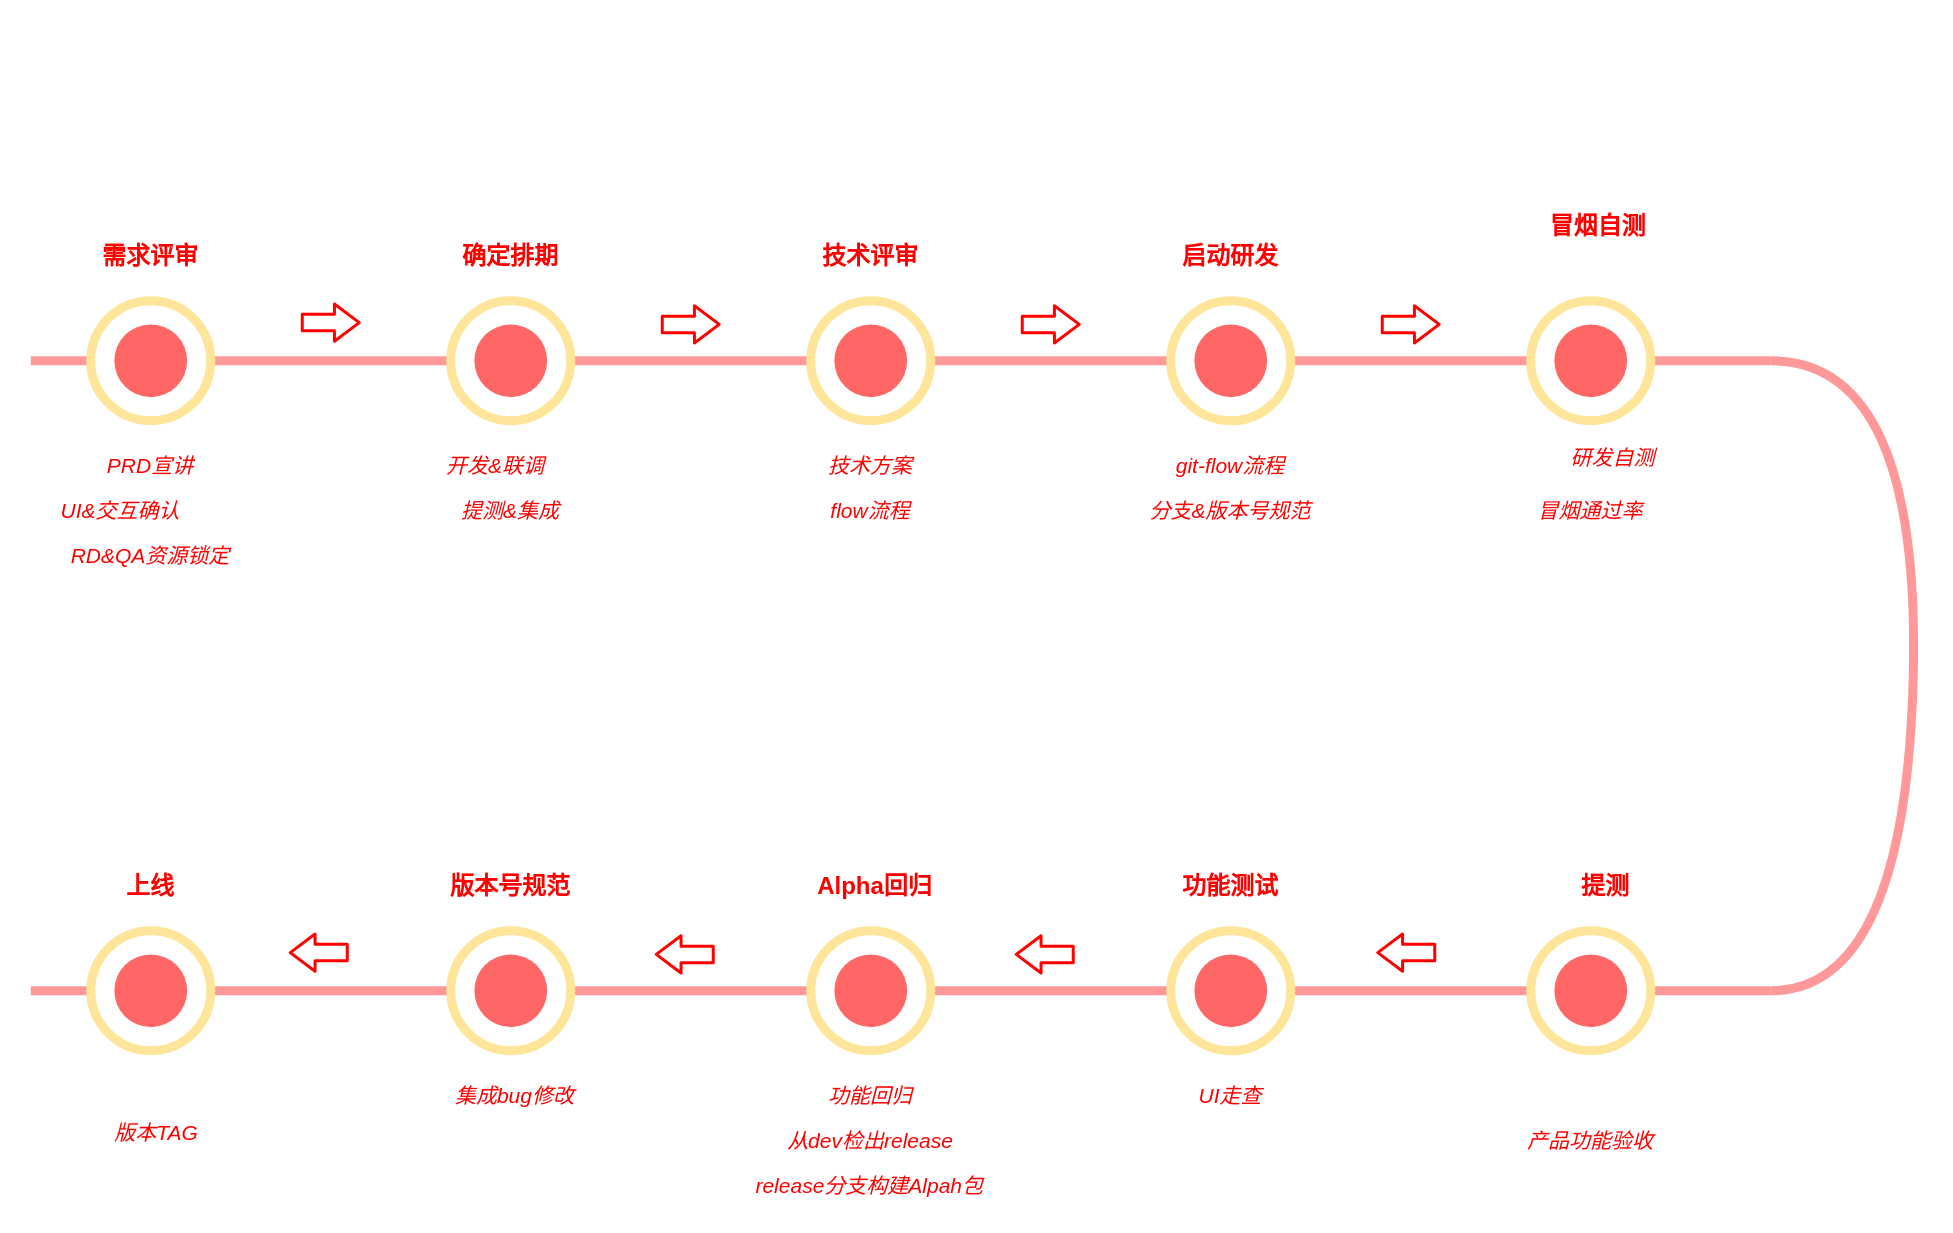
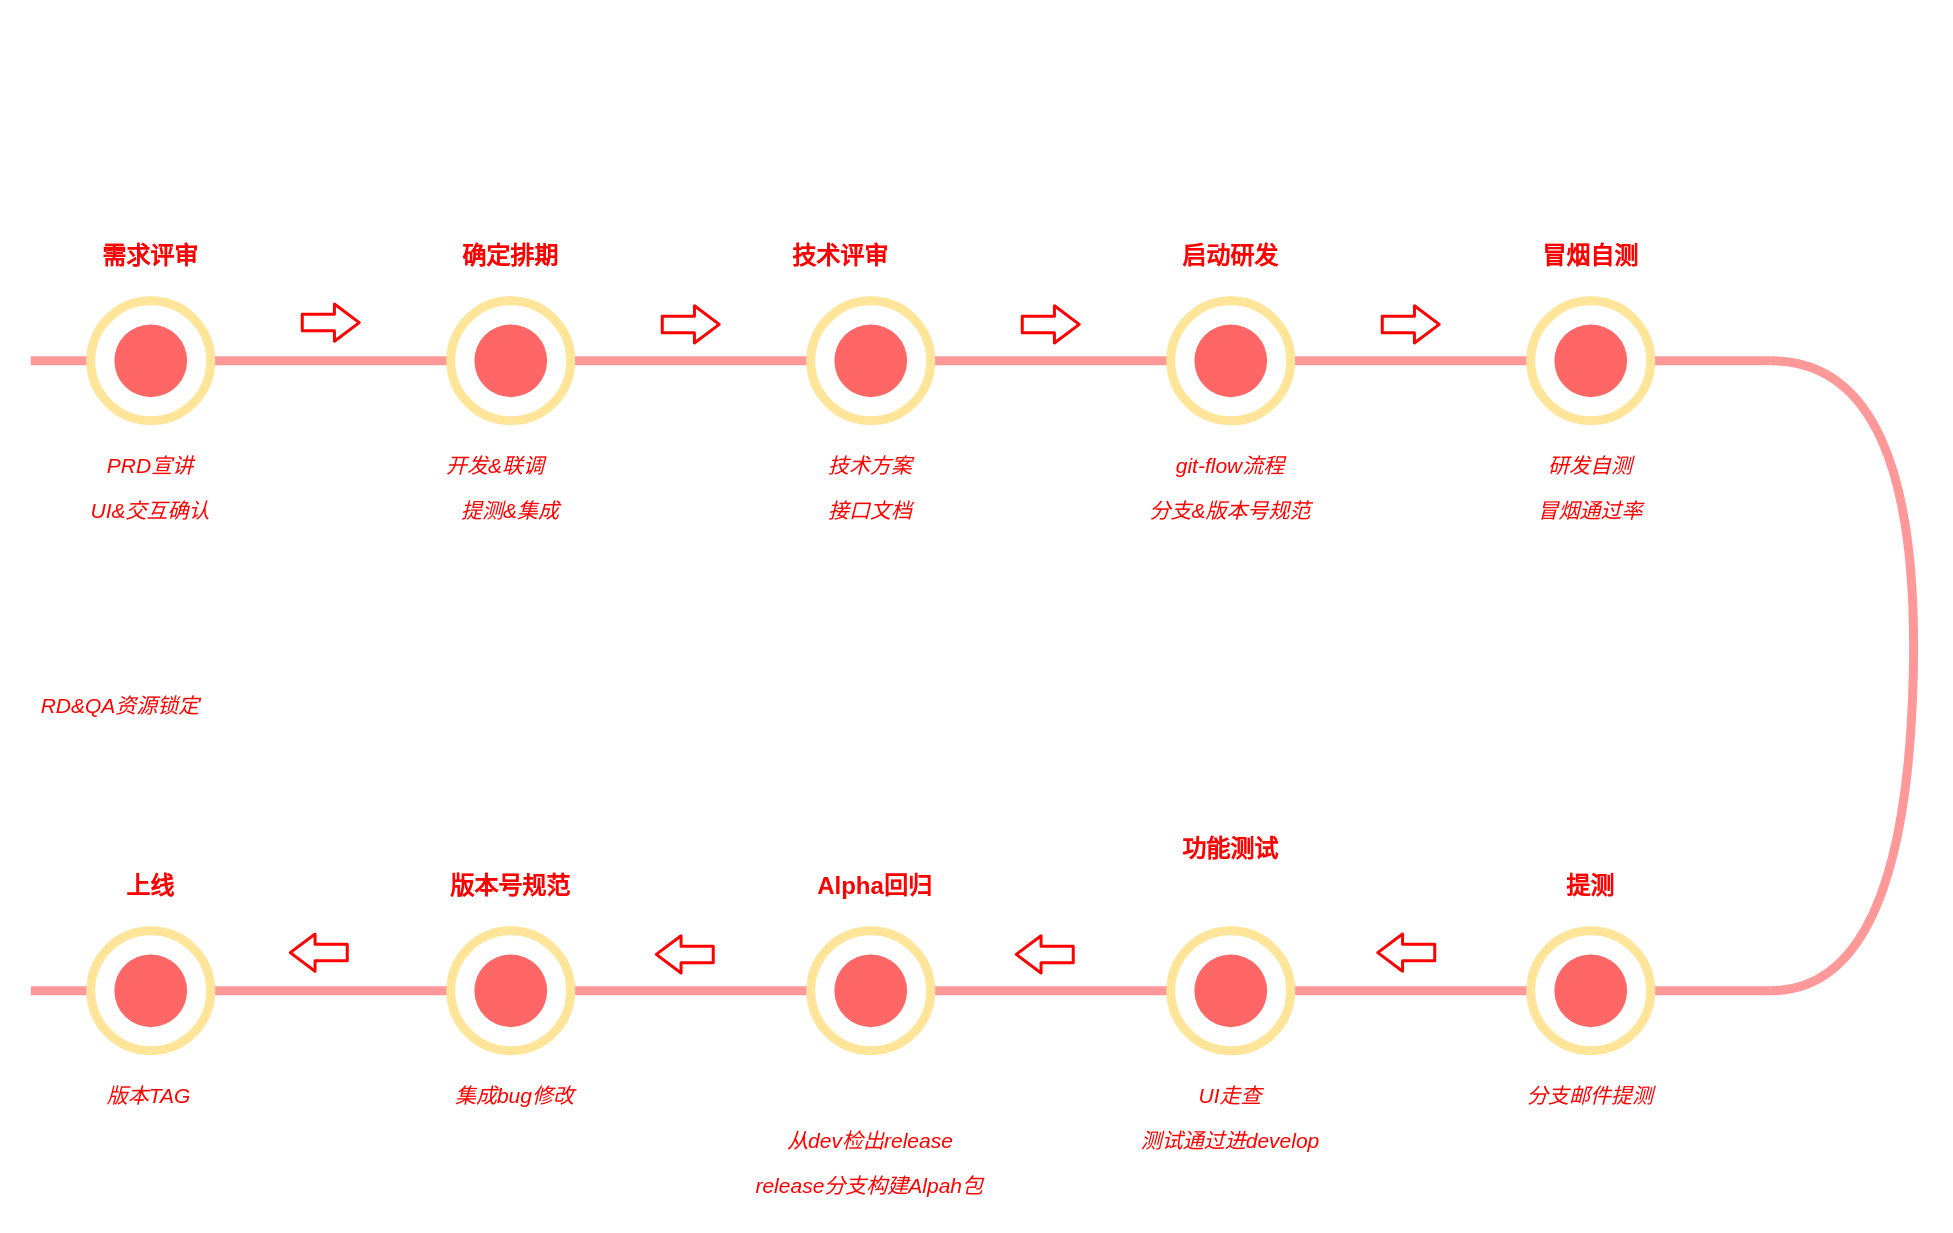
node "冒烟自测": moved (1598, 226) -> (1591, 256)
node "技术评审": moved (871, 256) -> (841, 256)
node "研发自测": moved (1613, 458) -> (1591, 466)
node "UI&交互确认": moved (121, 511) -> (151, 511)
node "flow流程": label "flow流程" -> "接口文档"
node "RD&QA资源锁定": moved (151, 556) -> (121, 706)
node "功能测试": moved (1231, 886) -> (1231, 848)
node "提测": moved (1606, 886) -> (1591, 886)
node "功能回归": removed
node "分支邮件提测": added
node "版本TAG": moved (156, 1133) -> (149, 1096)
node "测试通过进develop": added
node "产品功能验收": removed
